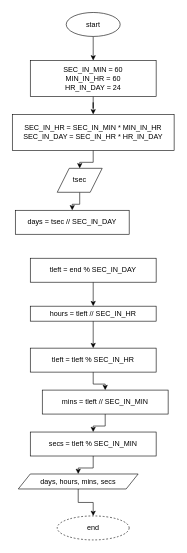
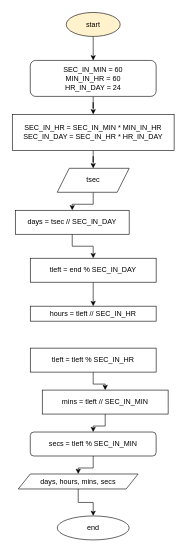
node "start": fillcolor #ffffff -> #fff2cc
node "SEC_IN_MIN = 60 MIN_IN_HR = 60 HR_IN_DAY = 24": shape rectangle -> rounded rectangle
node "tsec": size 45x24 -> 72x24
edge "days = tsec // SEC_IN_DAY" -> "tleft = end % SEC_IN_DAY": added
edge "hours = tleft // SEC_IN_HR" -> "tleft = tleft % SEC_IN_HR": removed
node "secs = tleft % SEC_IN_MIN": shape rectangle -> rounded rectangle
node "end": style dashed -> solid
